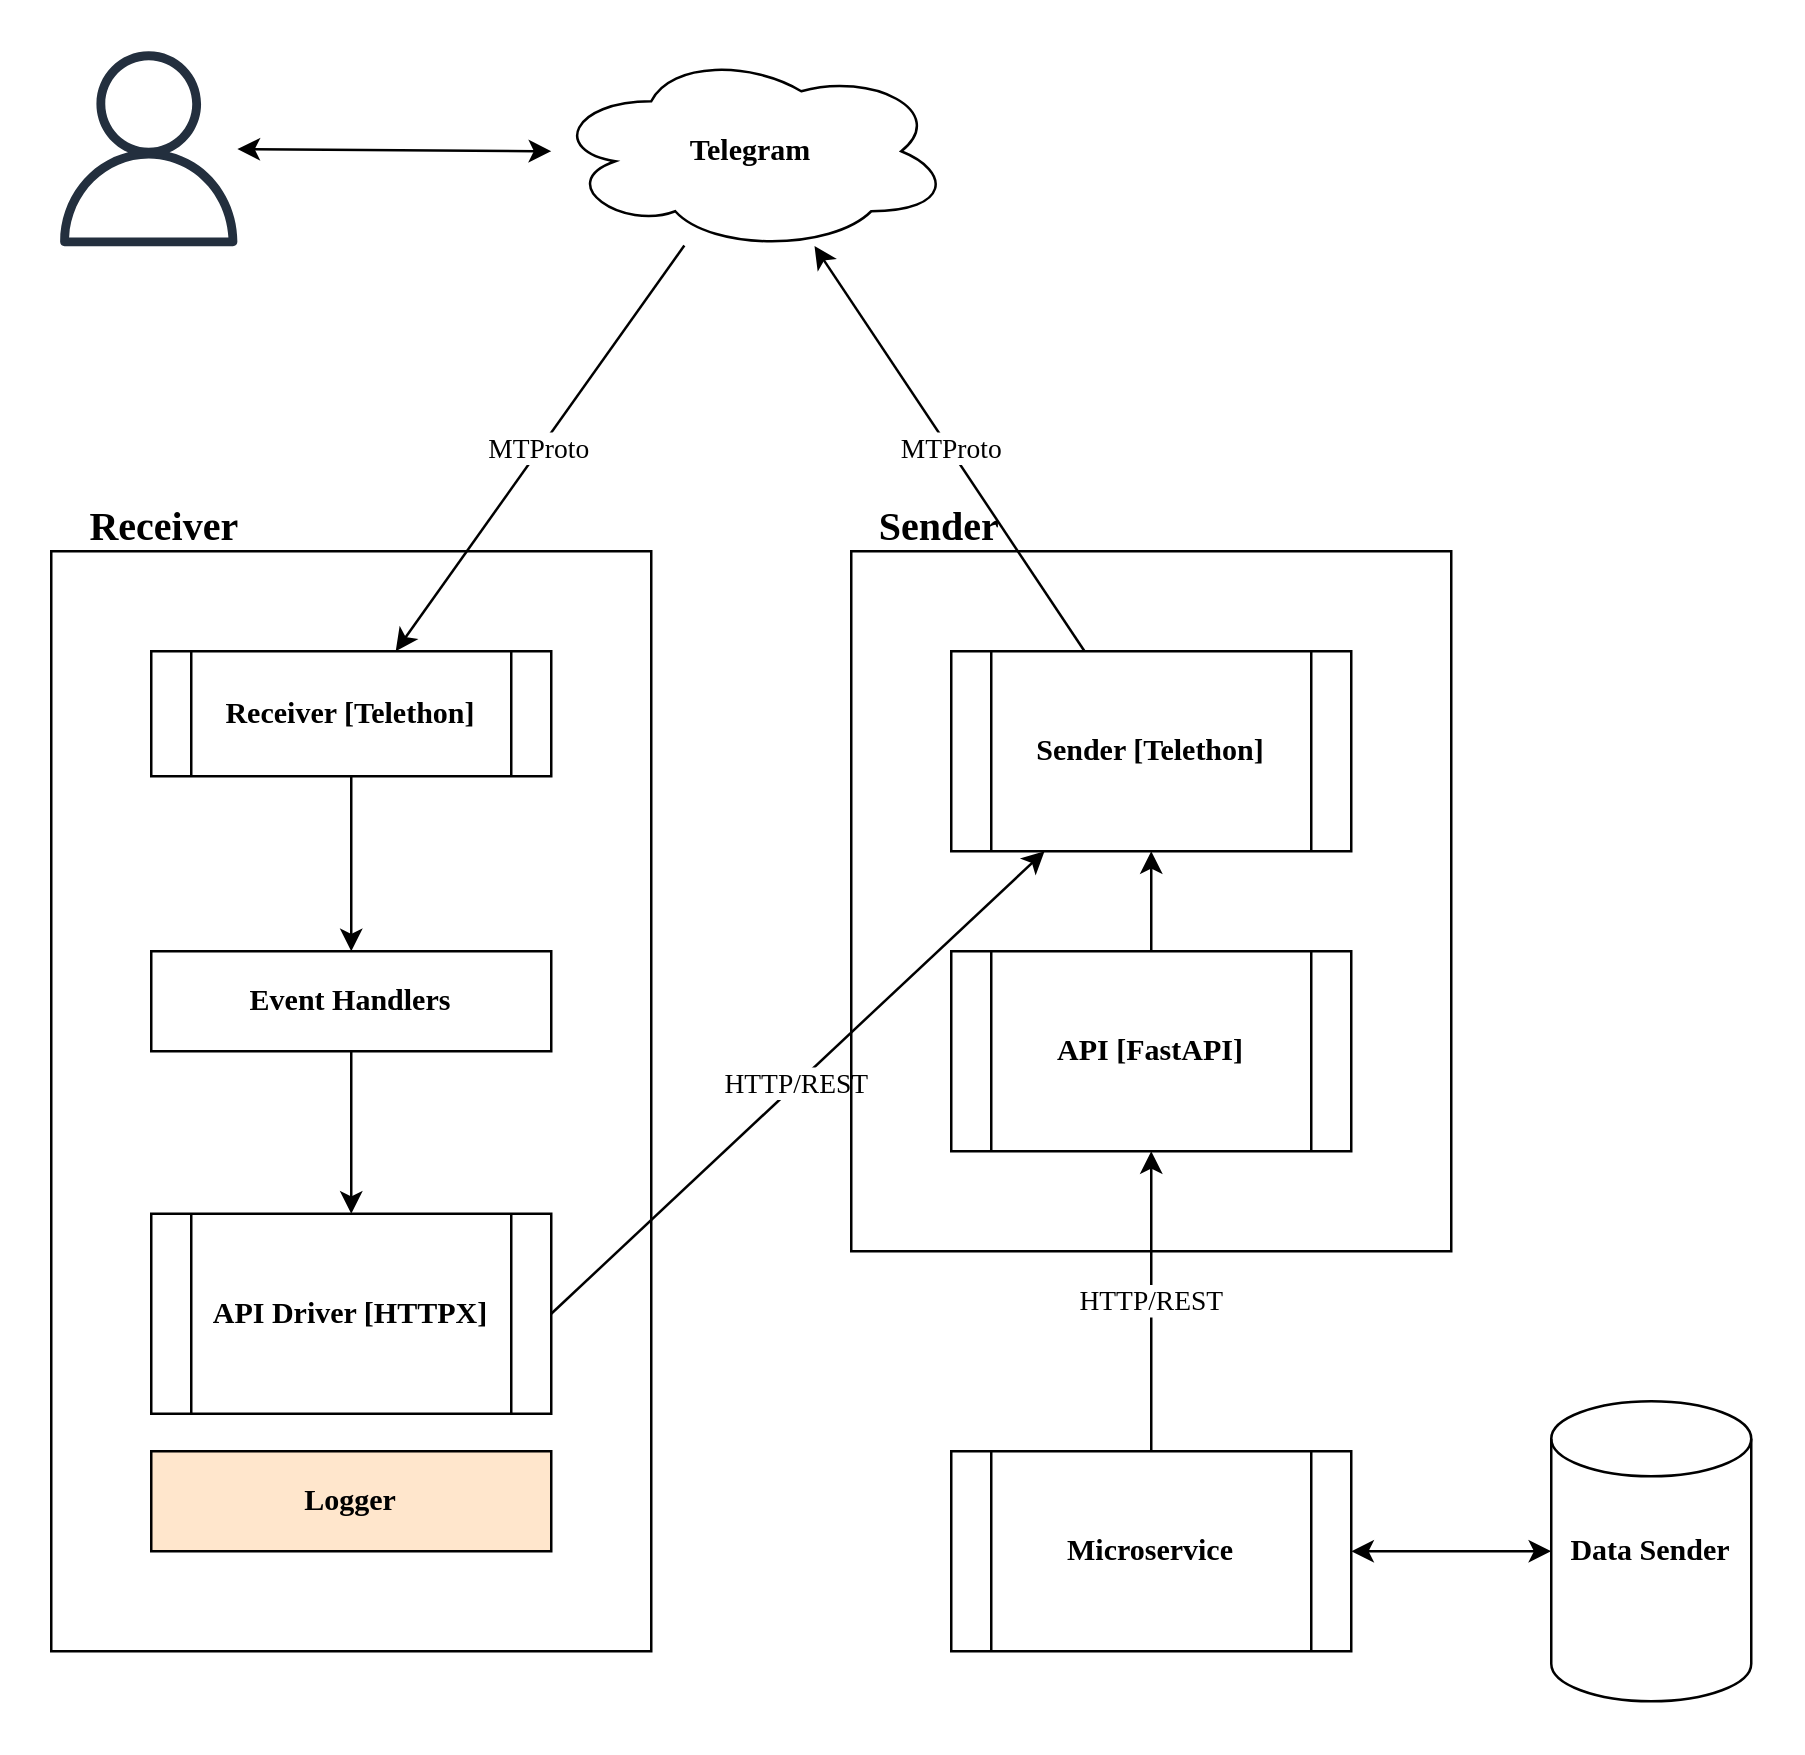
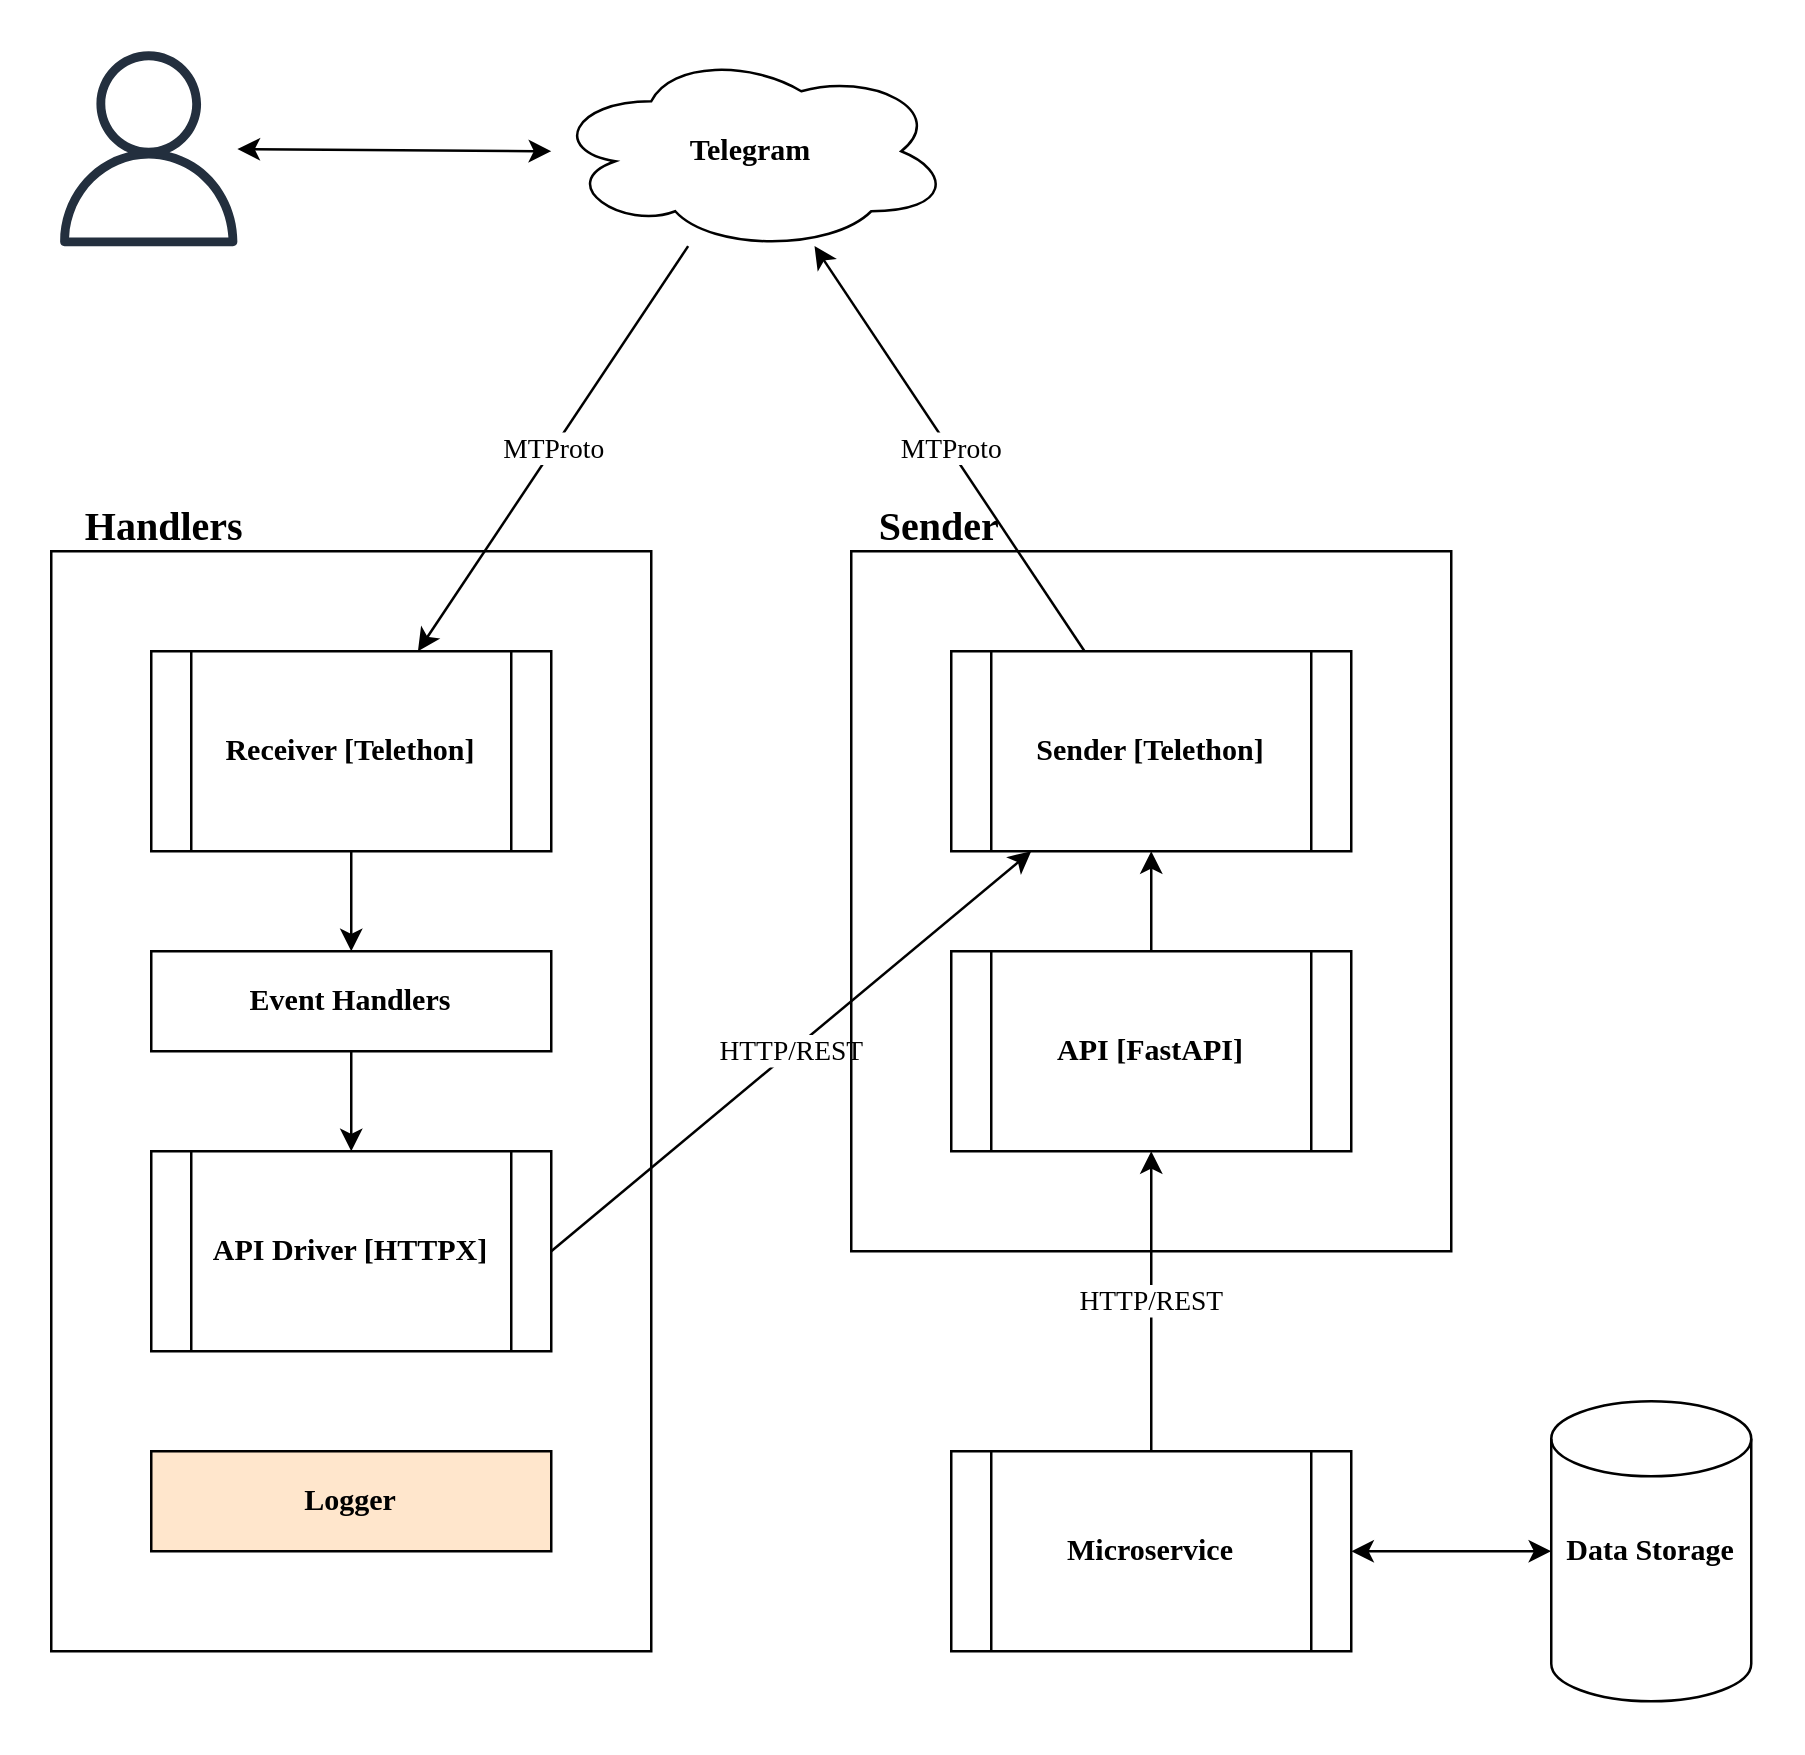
node "Receiver": label "Receiver" -> "Handlers"
node "Receiver [Telethon]": size 400x125 -> 400x200
node "API Driver [HTTPX]": moved (351, 1314) -> (351, 1251)
node "Data Sender": label "Data Sender" -> "Data Storage"
